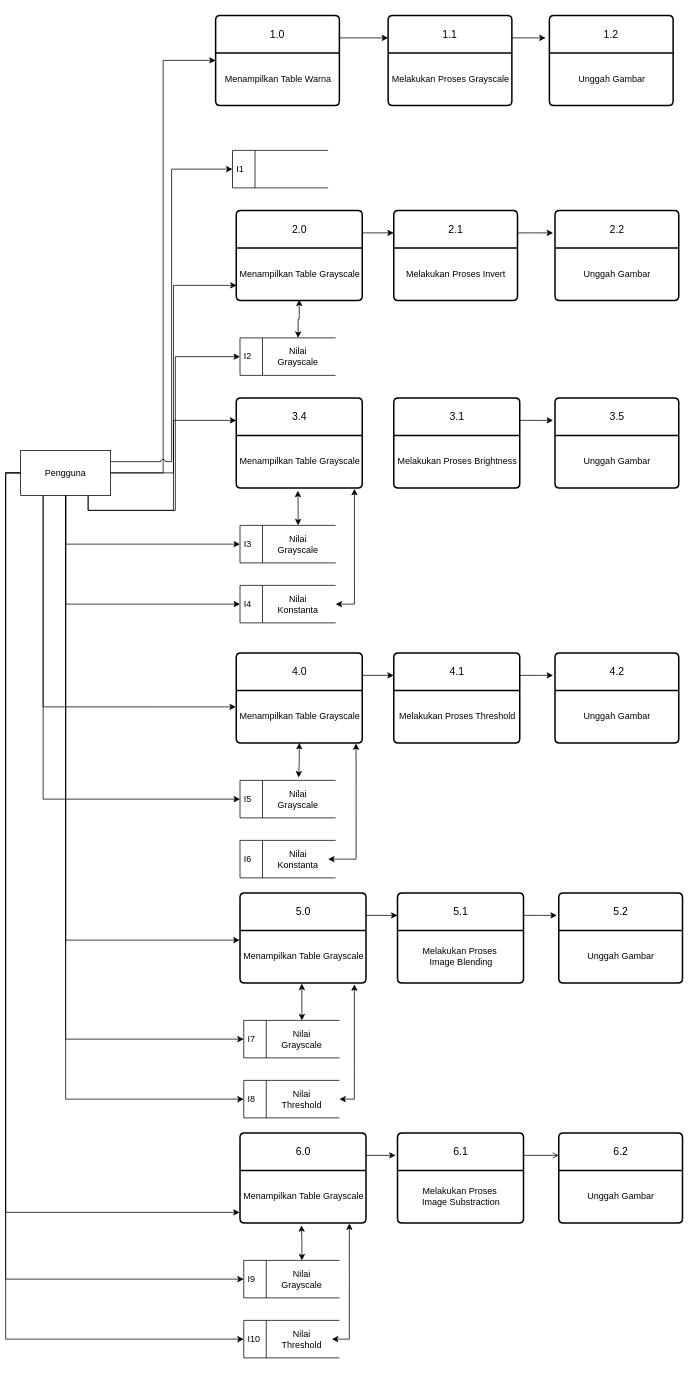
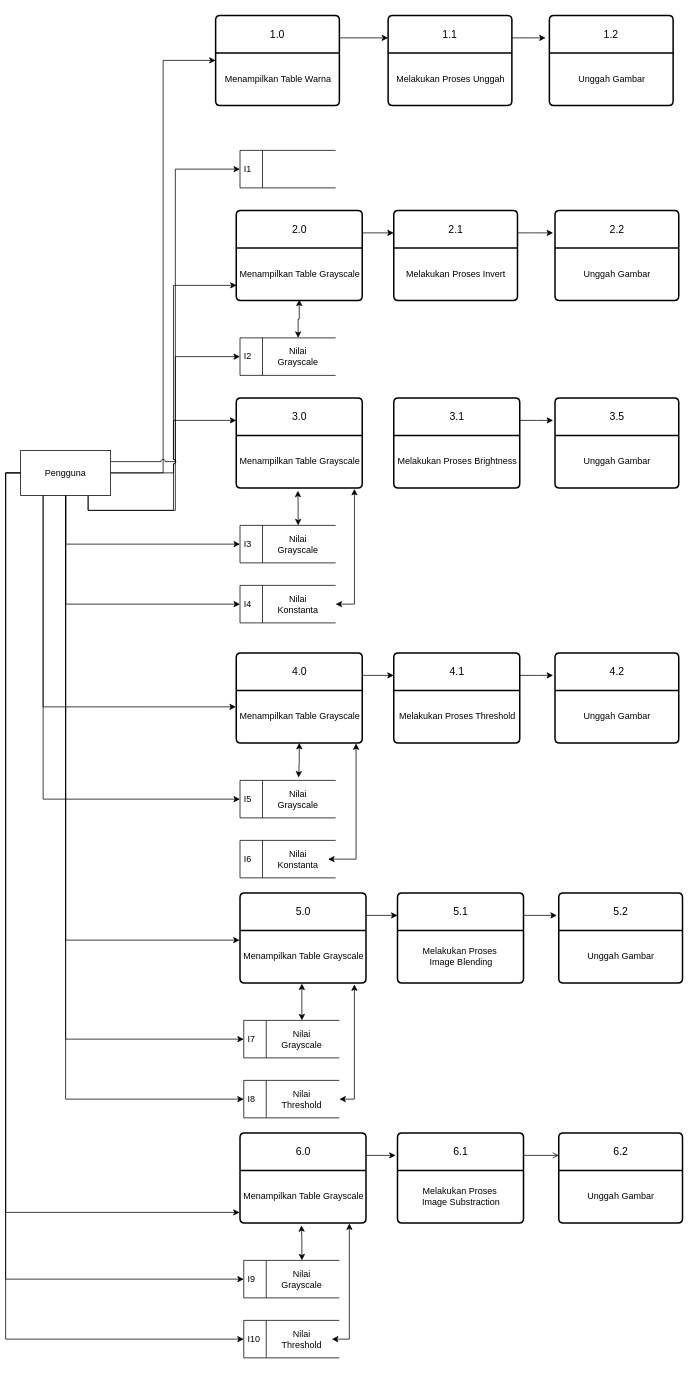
node "Melakukan Proses Grayscale": label "Melakukan Proses Grayscale" -> "Melakukan Proses Unggah"
node "I1": moved (280, 169) -> (288, 169)
node "3.4": label "3.4" -> "3.0"
